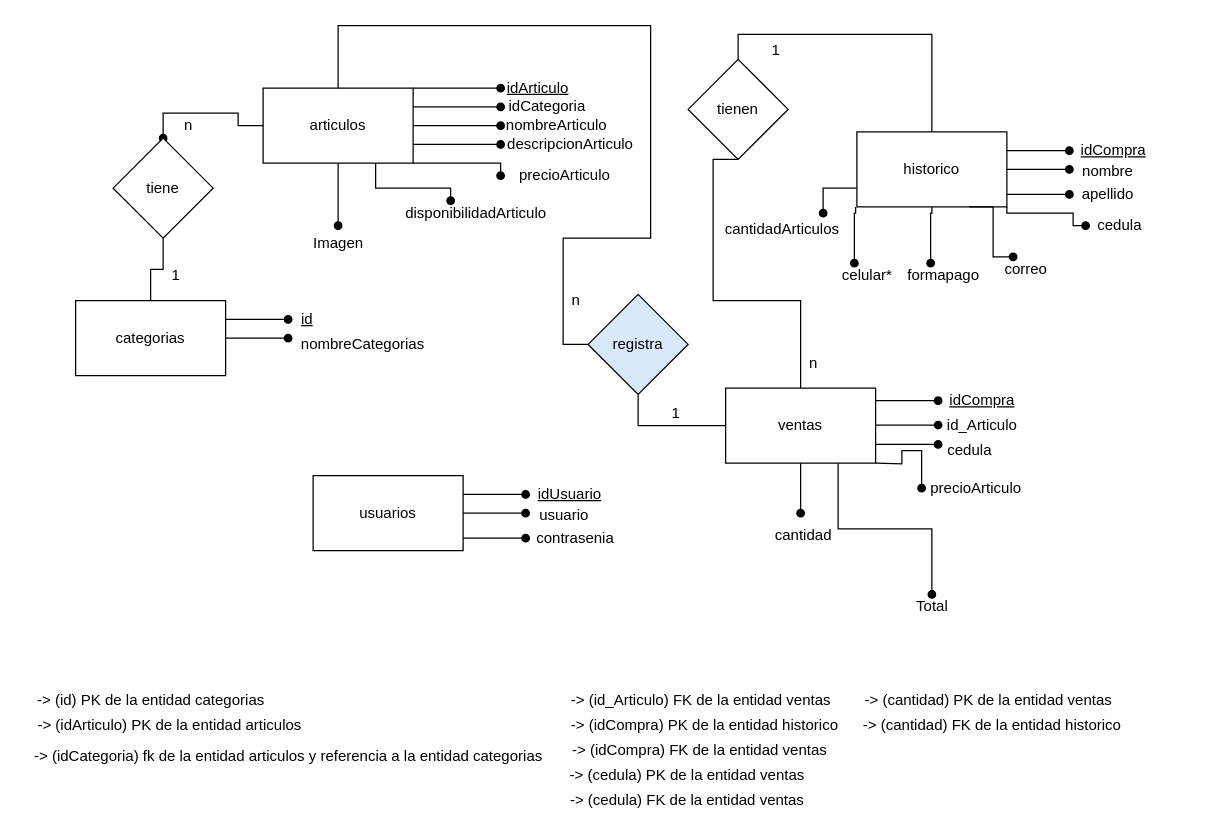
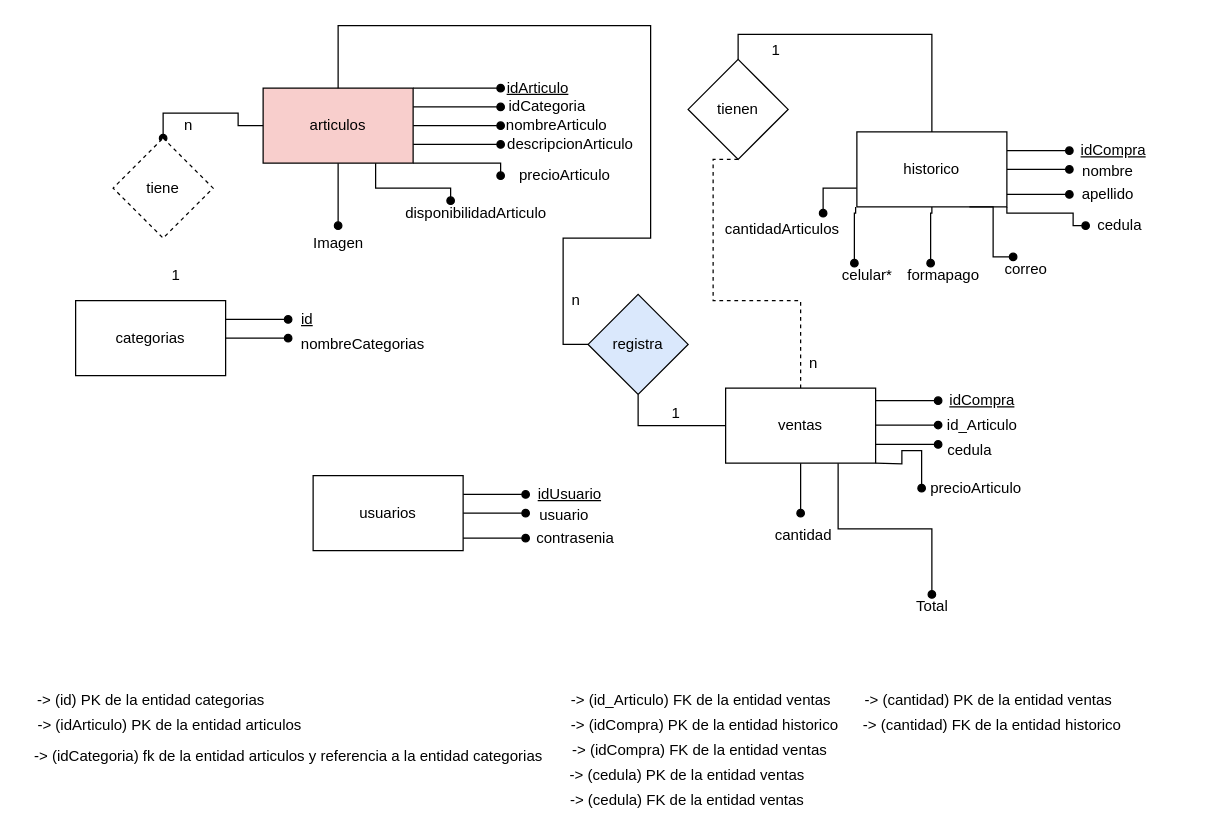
node "articulos": fillcolor #ffffff -> #f8cecc
node "tiene": style solid -> dashed
edge "tiene" -- "categorias": removed
edge "tienen" -- "ventas": style solid -> dashed
